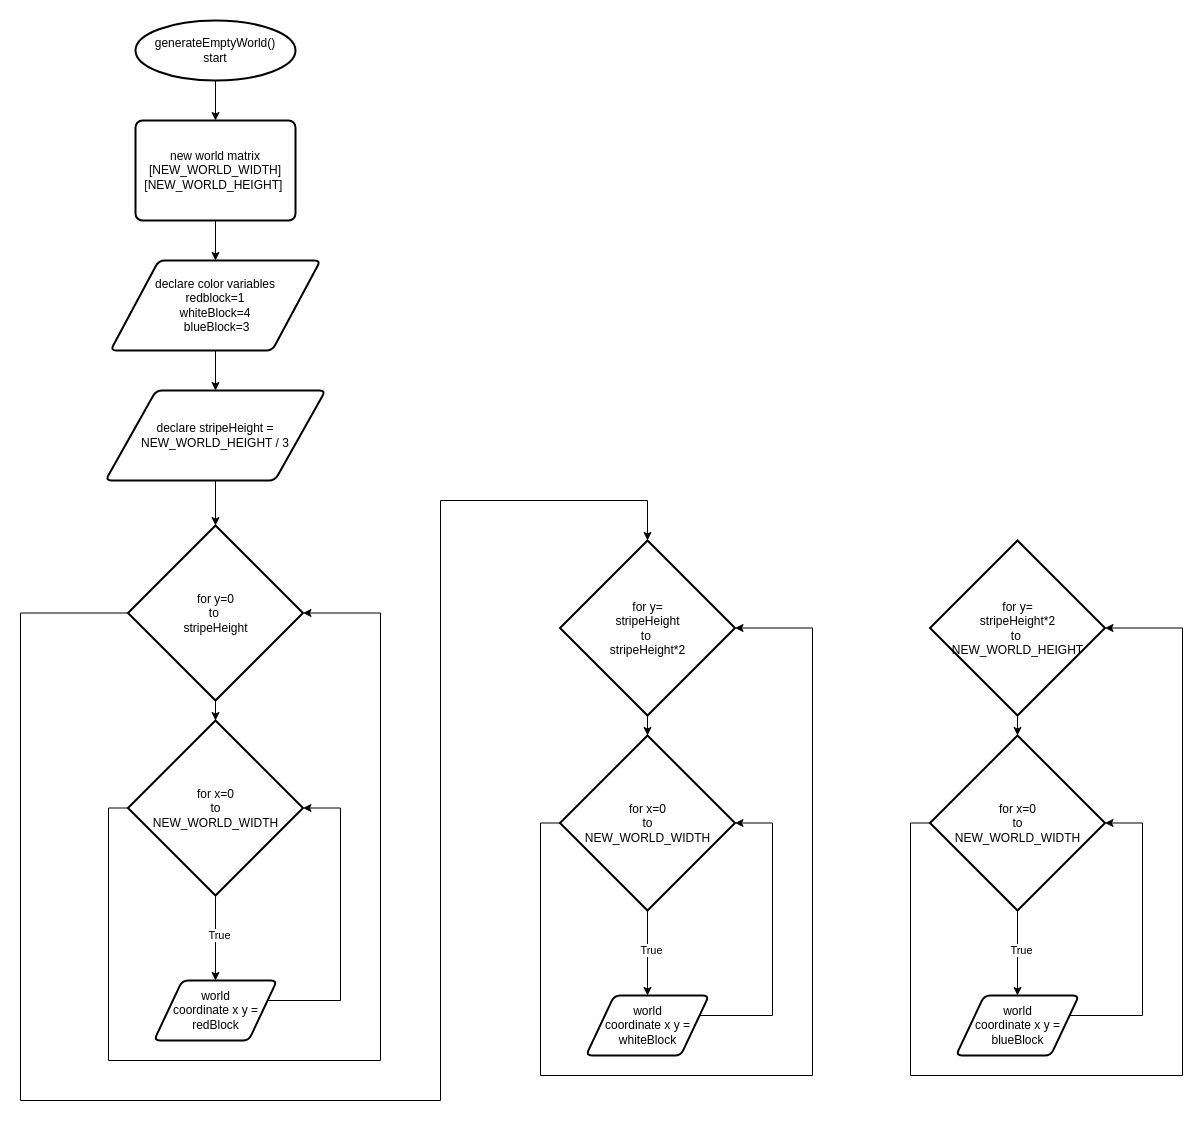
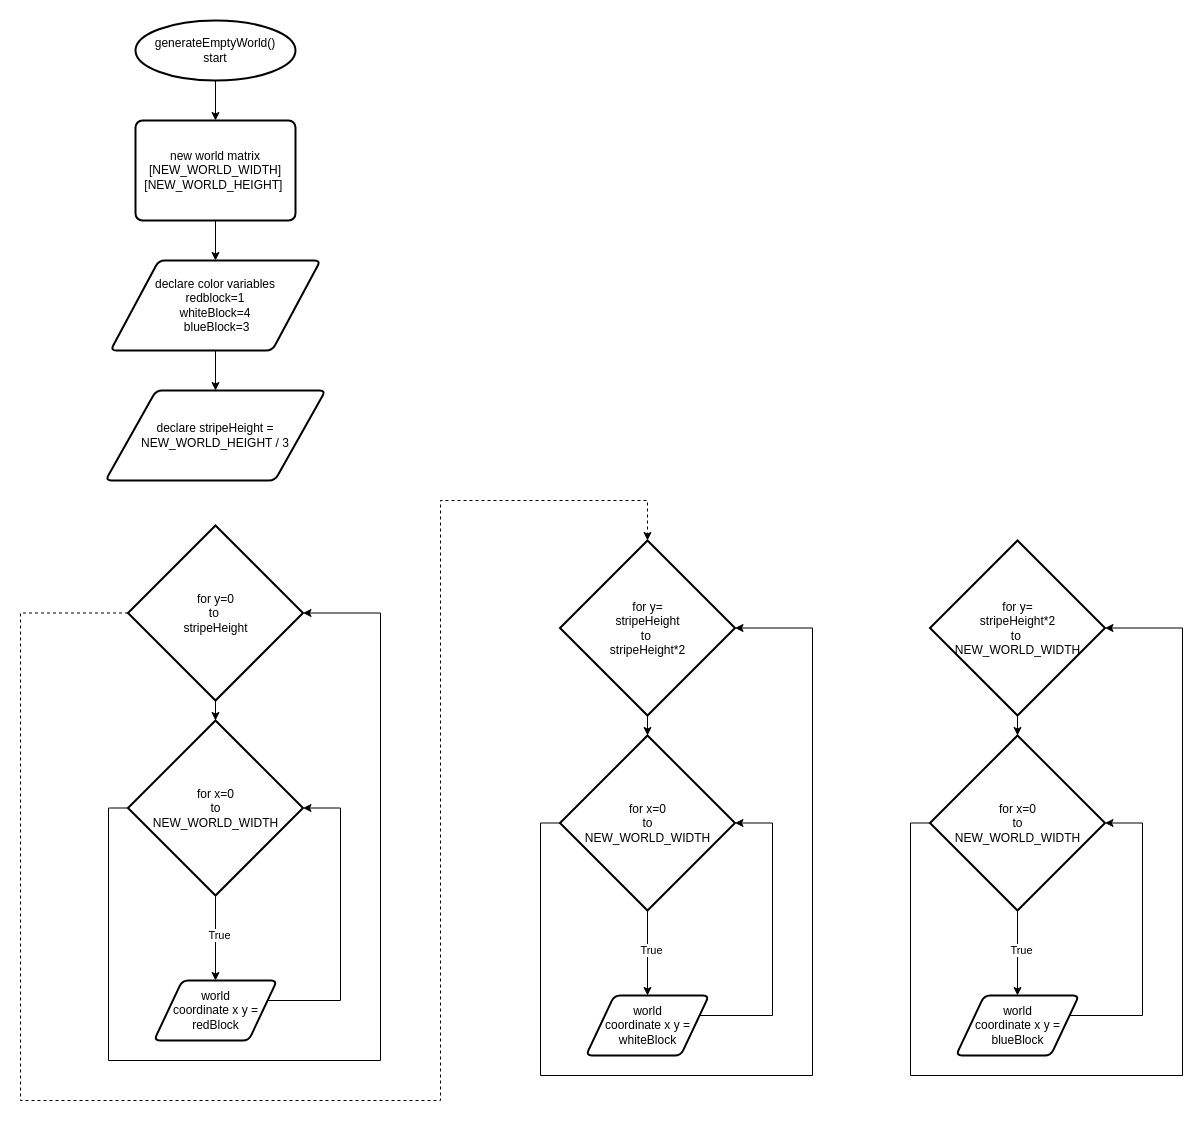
edge "declare stripeHeight = NEW_WORLD_HEIGHT / 3" -> "for y=0 to stripeHeight": removed
node "for y= stripeHeight*2 to NEW_WORLD_HEIGHT": label "for y= stripeHeight*2 to NEW_WORLD_HEIGHT" -> "for y= stripeHeight*2 to NEW_WORLD_WIDTH"
edge "for y=0 to stripeHeight" -> "for y= stripeHeight to stripeHeight*2": style solid -> dashed
